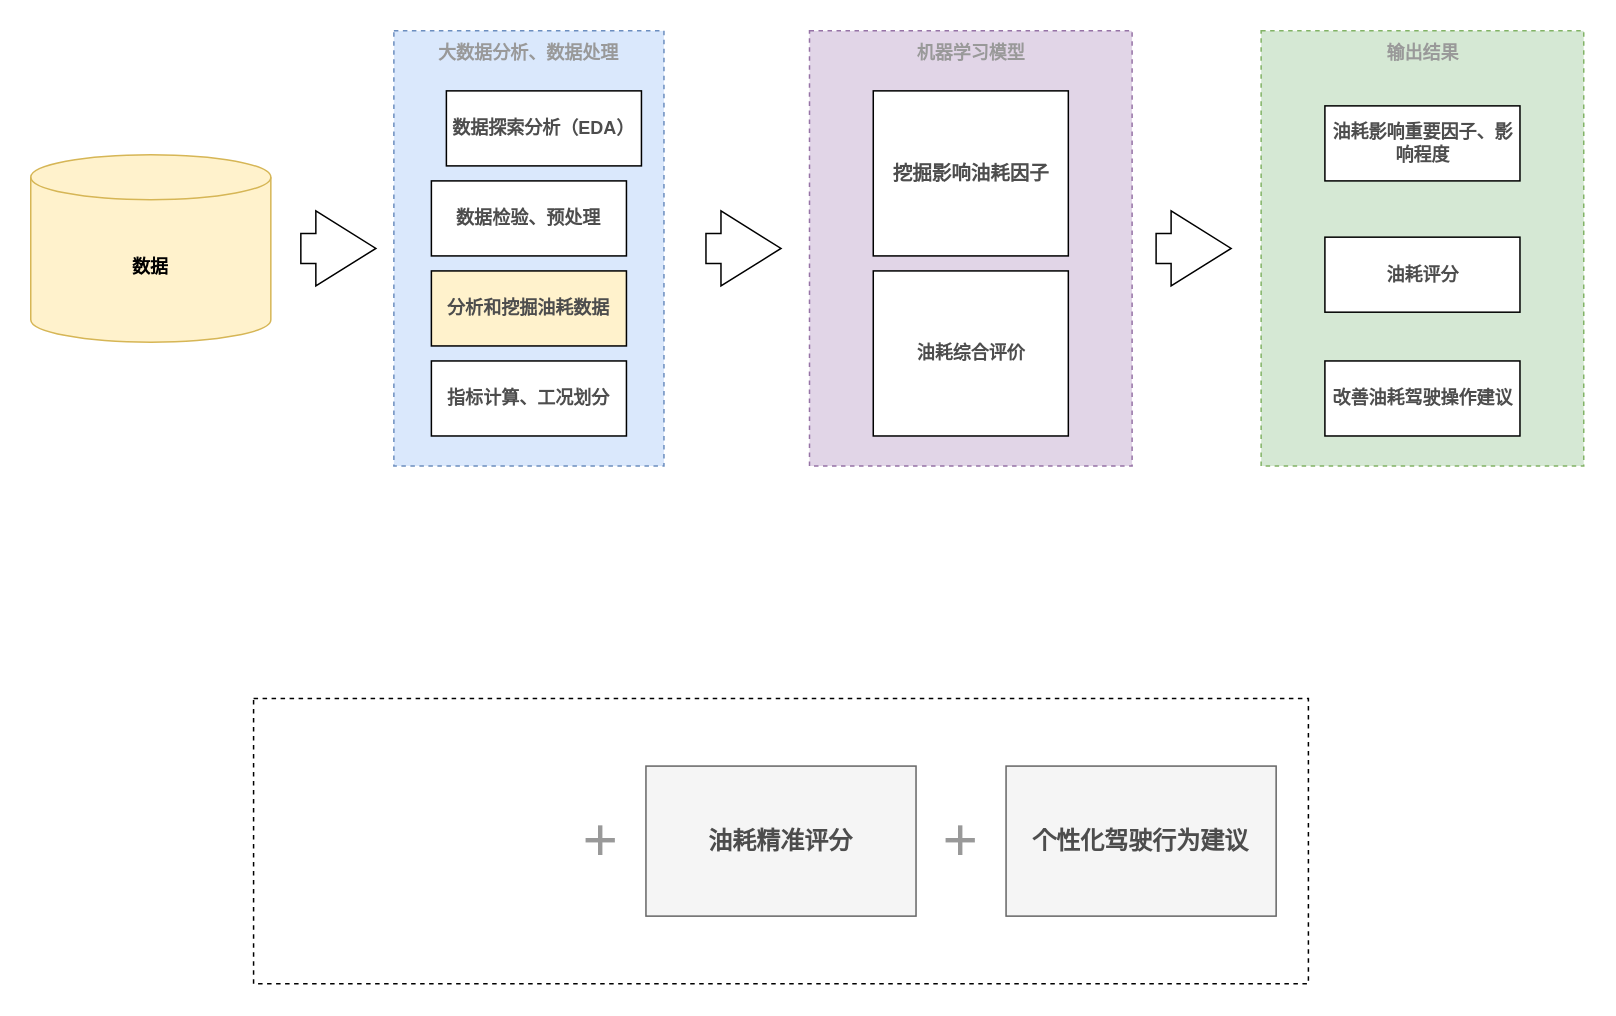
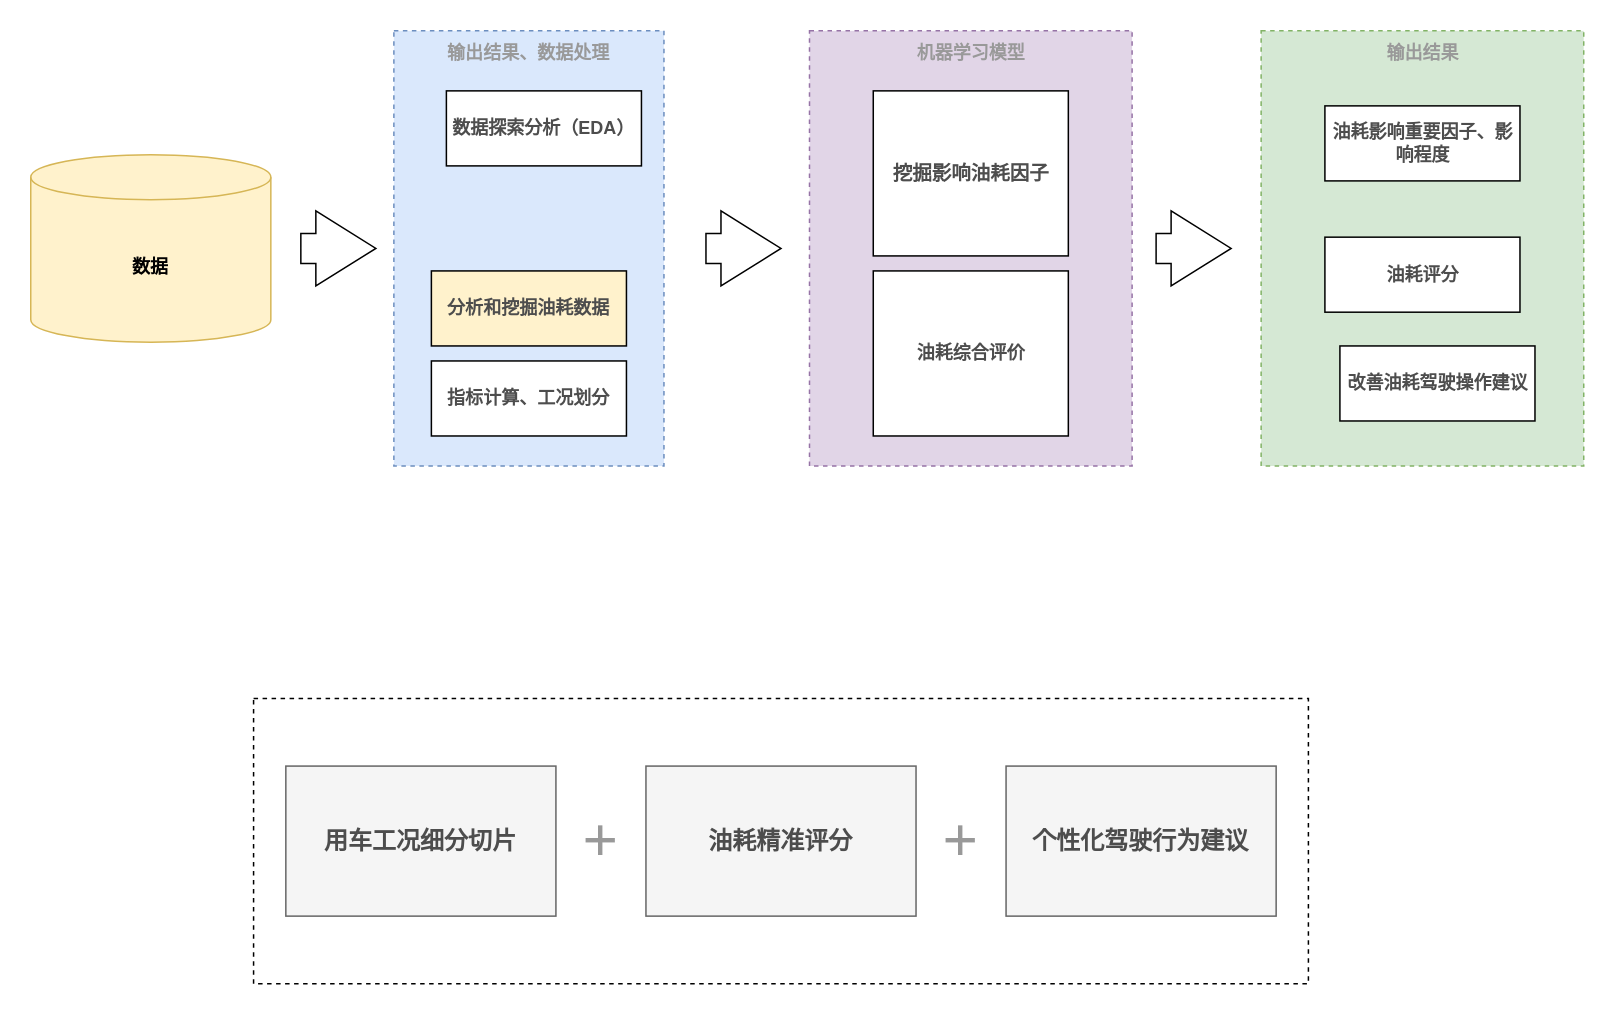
node "大数据分析、数据处理": label "大数据分析、数据处理" -> "输出结果、数据处理"
node "数据检验、预处理": removed
node "改善油耗驾驶操作建议": moved (1422, 398) -> (1437, 383)
node "用车工况细分切片": added
